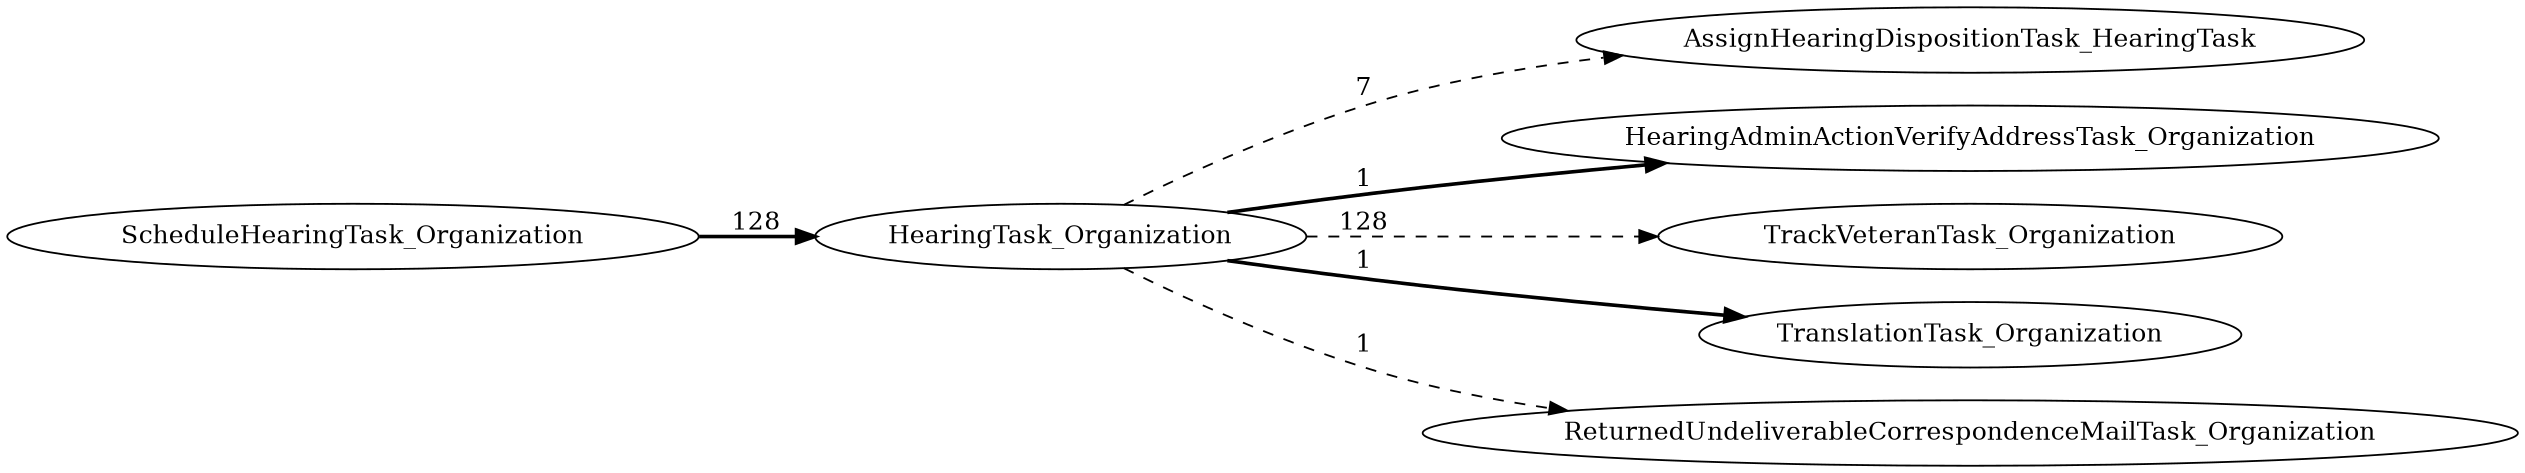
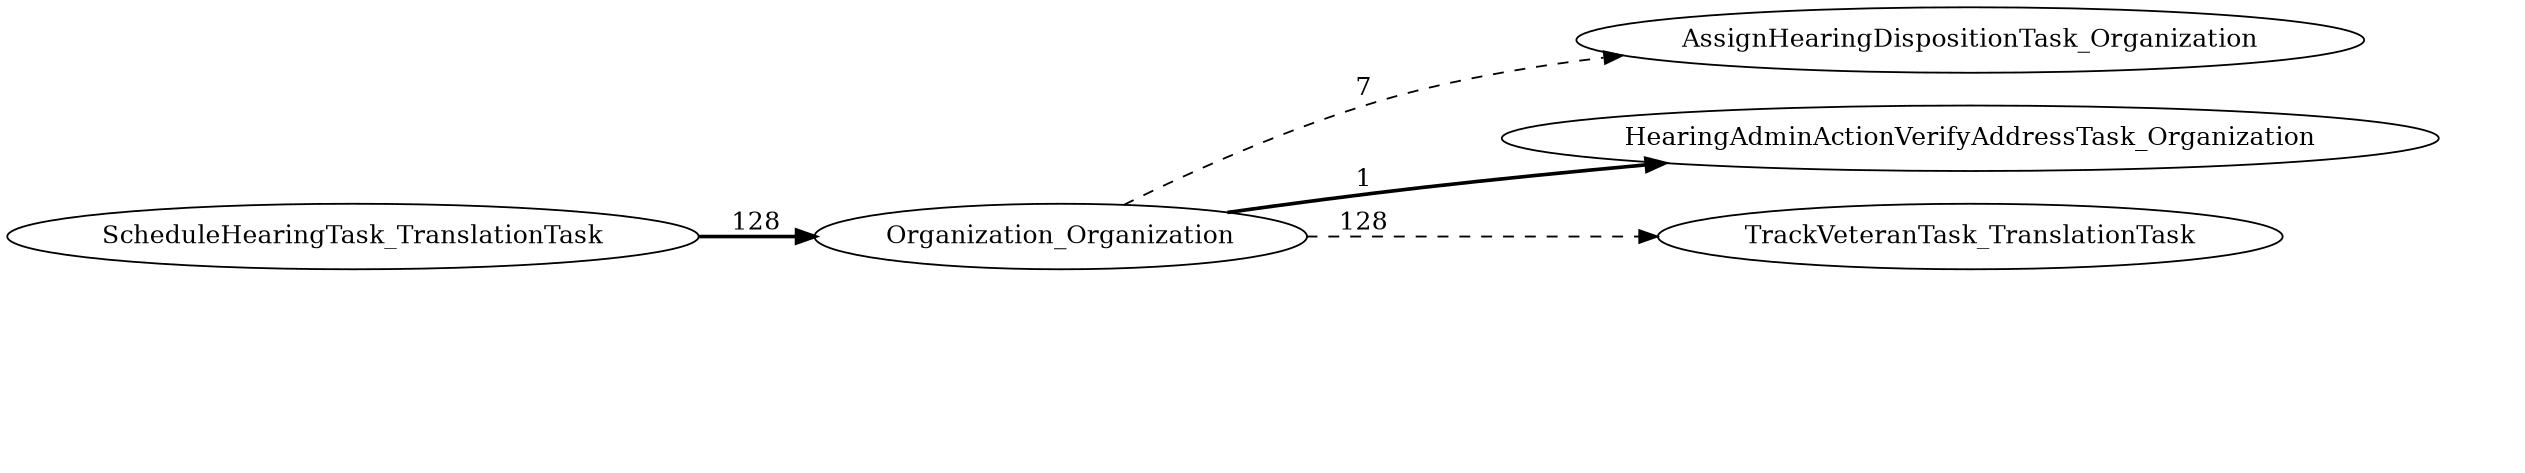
node "AssignHearingDispositionTask_HearingTask": label "AssignHearingDispositionTask_HearingTask" -> "AssignHearingDispositionTask_Organization"
node "ScheduleHearingTask_Organization": label "ScheduleHearingTask_Organization" -> "ScheduleHearingTask_TranslationTask"
node "HearingTask_Organization": label "HearingTask_Organization" -> "Organization_Organization"
node "TrackVeteranTask_Organization": label "TrackVeteranTask_Organization" -> "TrackVeteranTask_TranslationTask"
node "TranslationTask_Organization": removed
node "ReturnedUndeliverableCorrespondenceMailTask_Organization": removed
